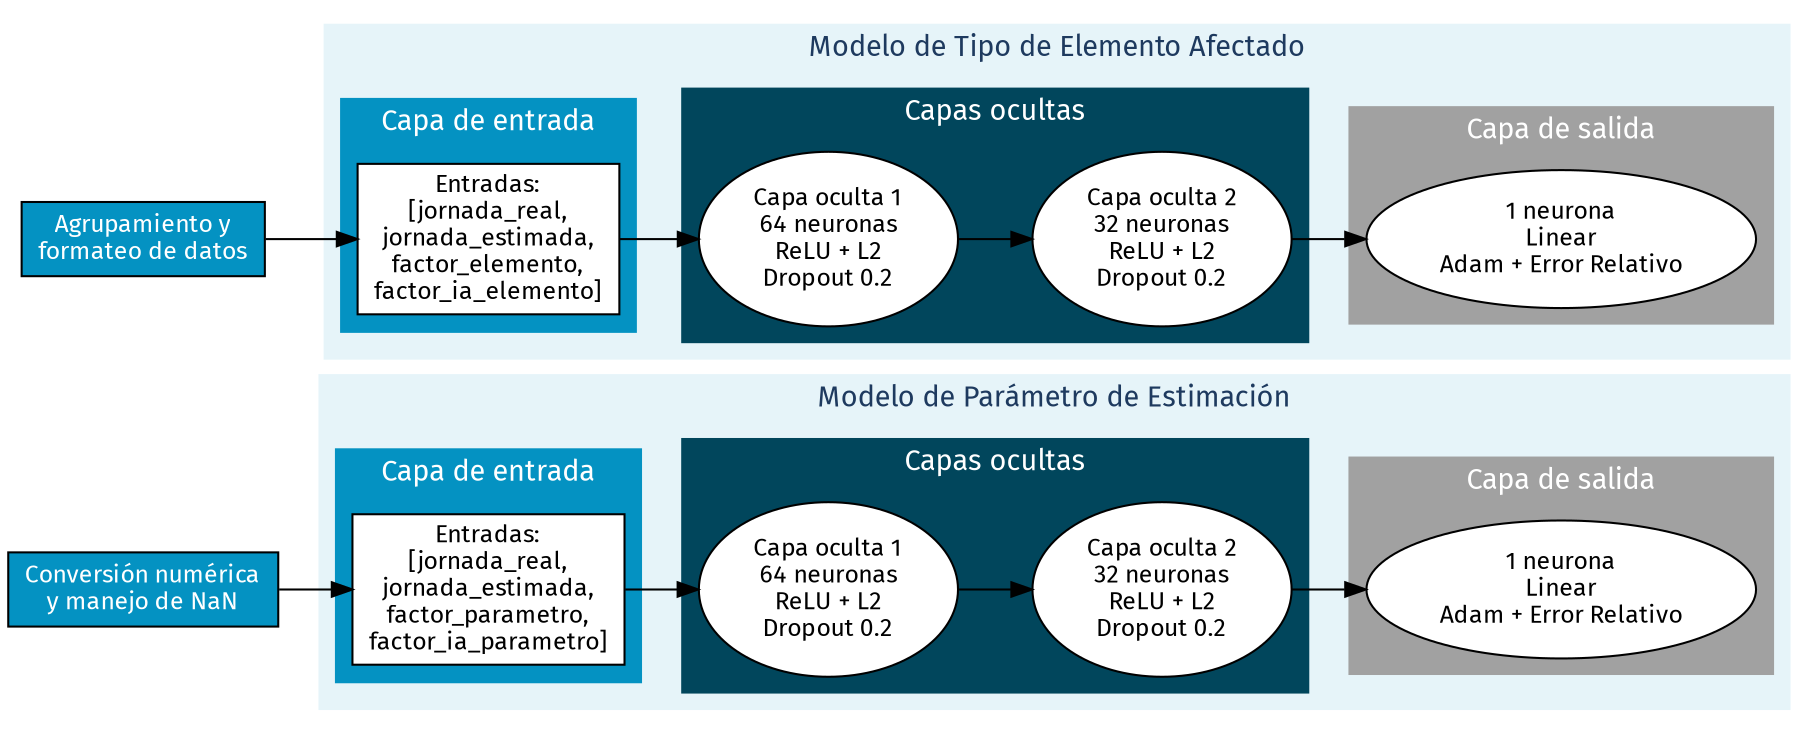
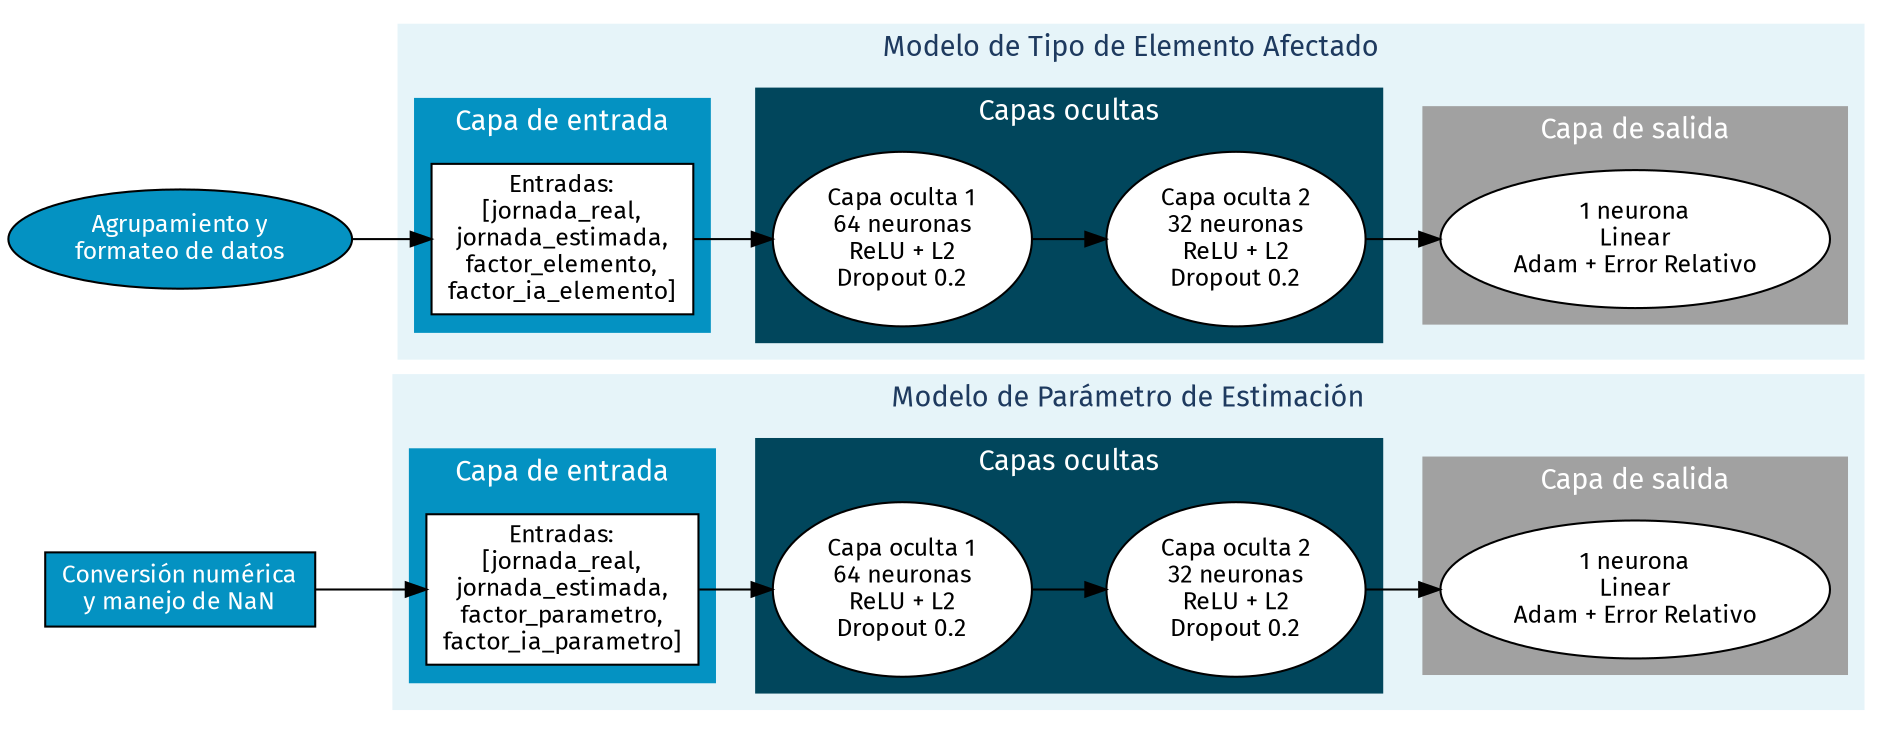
node "Agrupamiento y formateo de datos": shape box -> ellipse
